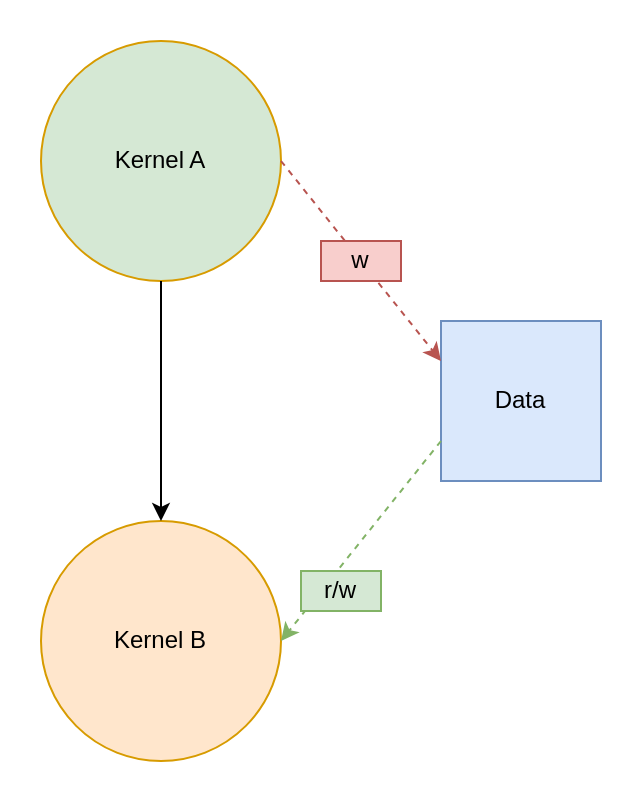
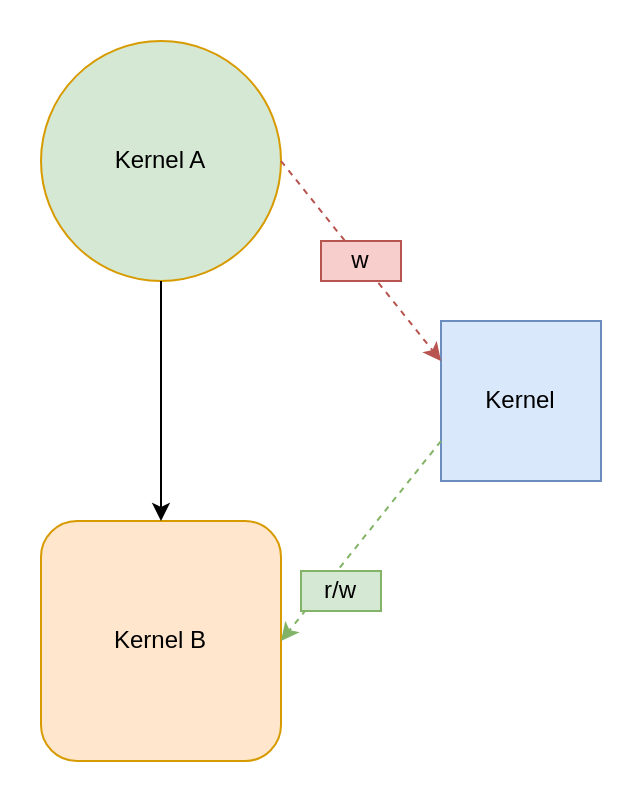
node "Data": label "Data" -> "Kernel"
node "Kernel B": shape ellipse -> rounded rectangle
